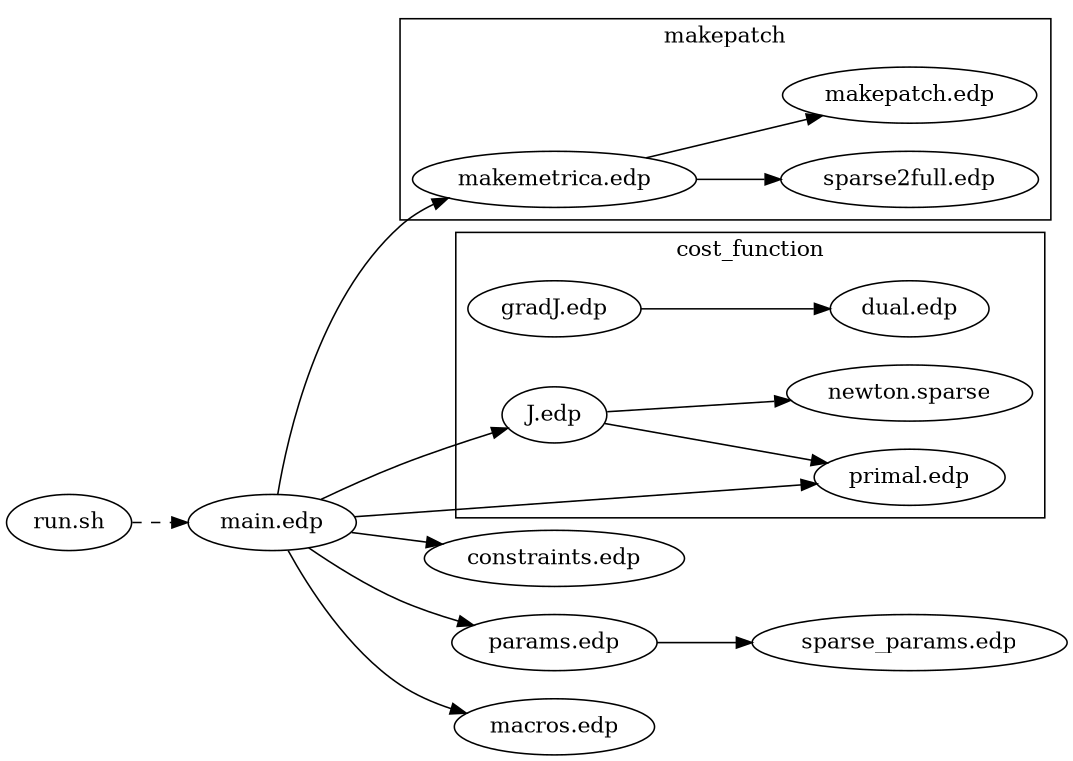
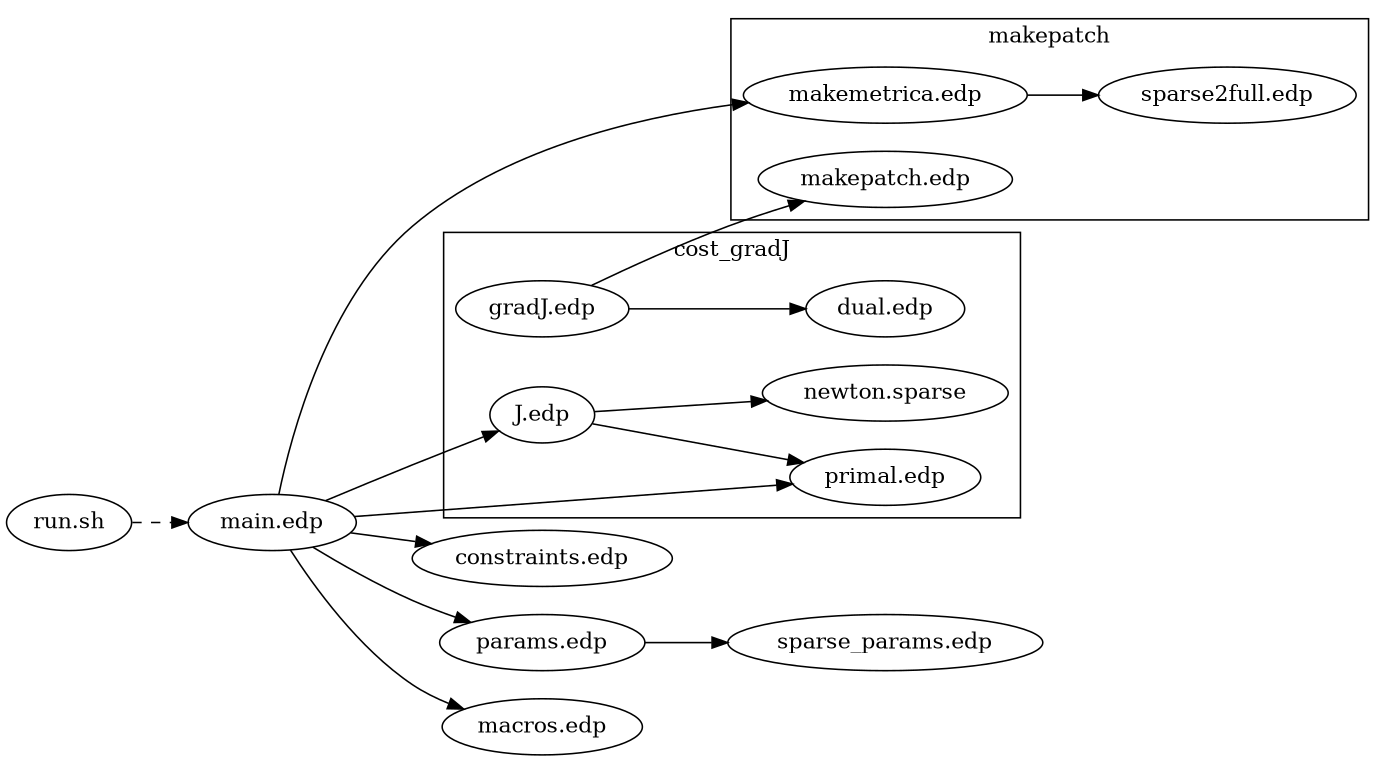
edge "makemetrica.edp" -> "makepatch.edp": now "gradJ.edp" -> "makepatch.edp"
cluster "cost_function": label "cost_function" -> "cost_gradJ"
